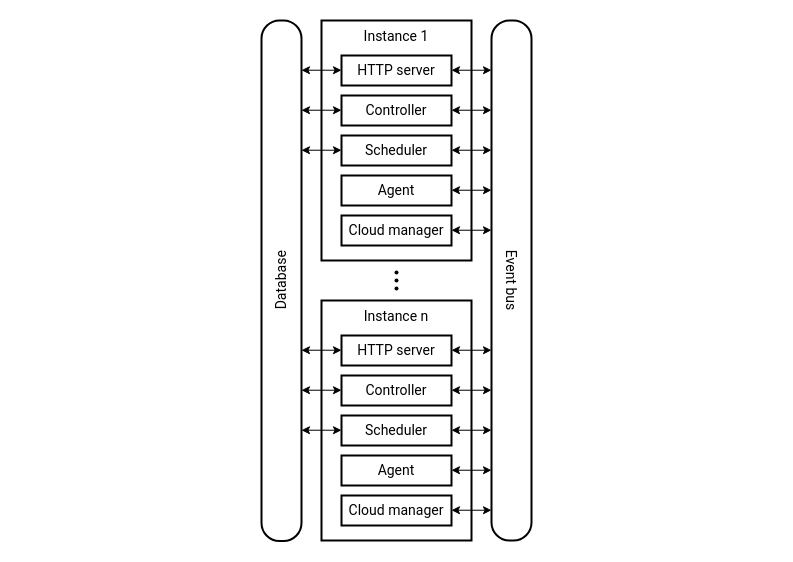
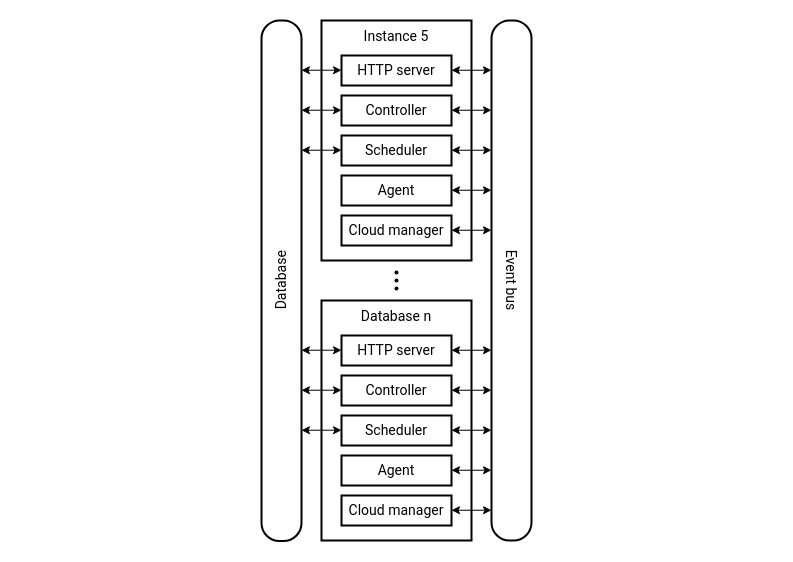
node "Instance 1": label "Instance 1" -> "Instance 5"
node "Instance n": label "Instance n" -> "Database n"
